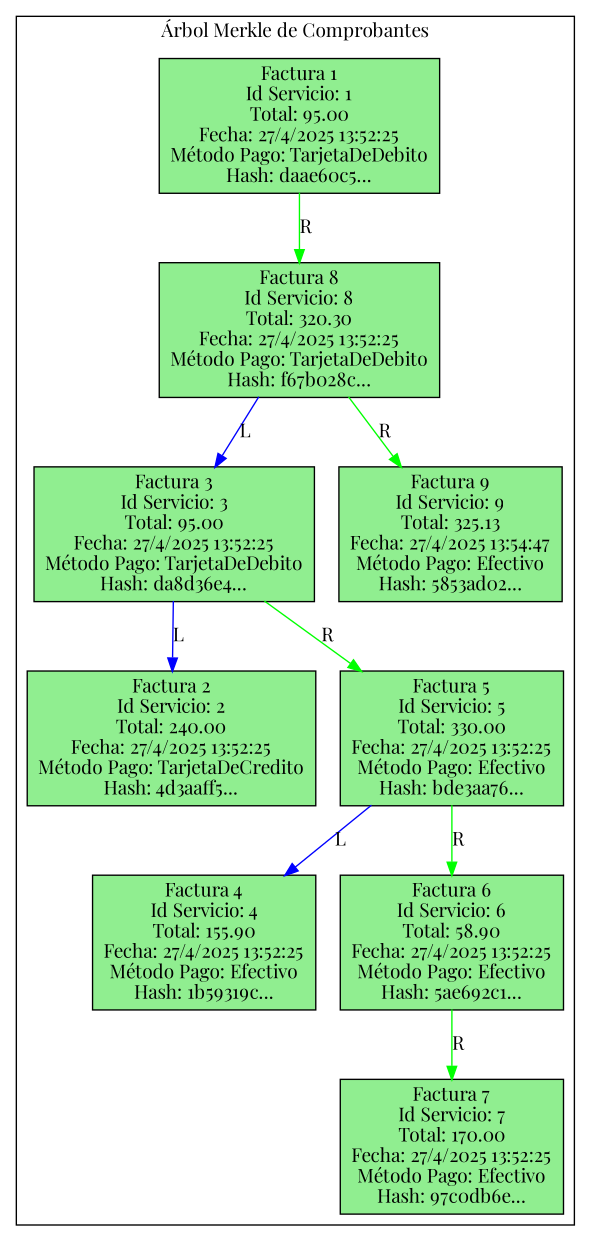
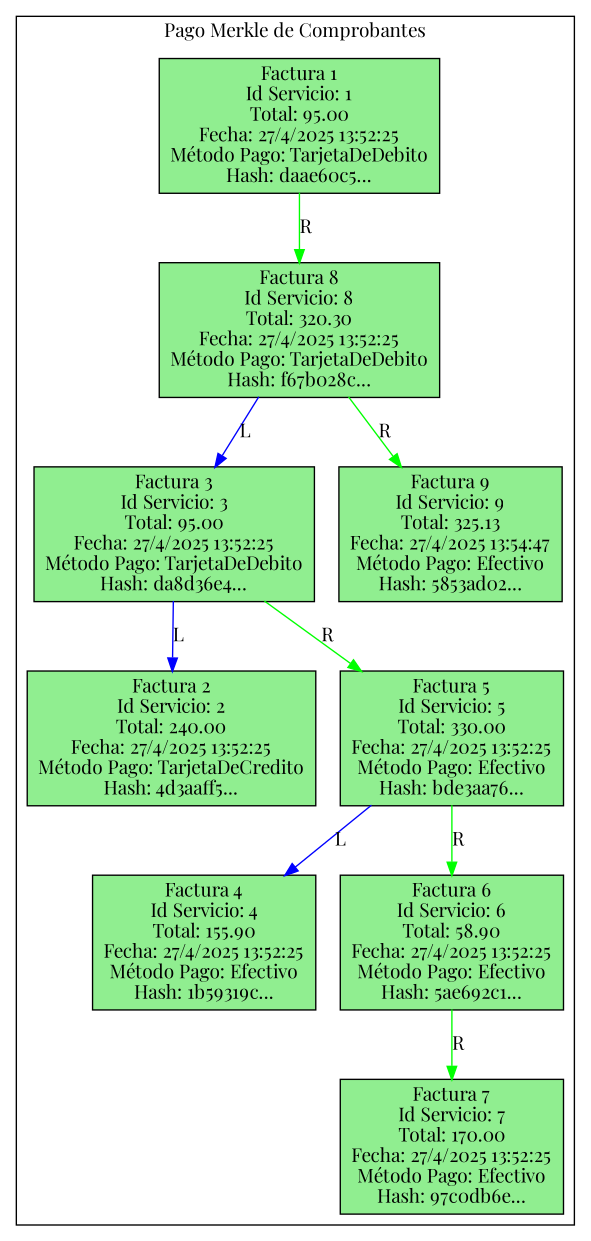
cluster "Árbol Merkle de Comprobantes": label "Árbol Merkle de Comprobantes" -> "Pago Merkle de Comprobantes"
